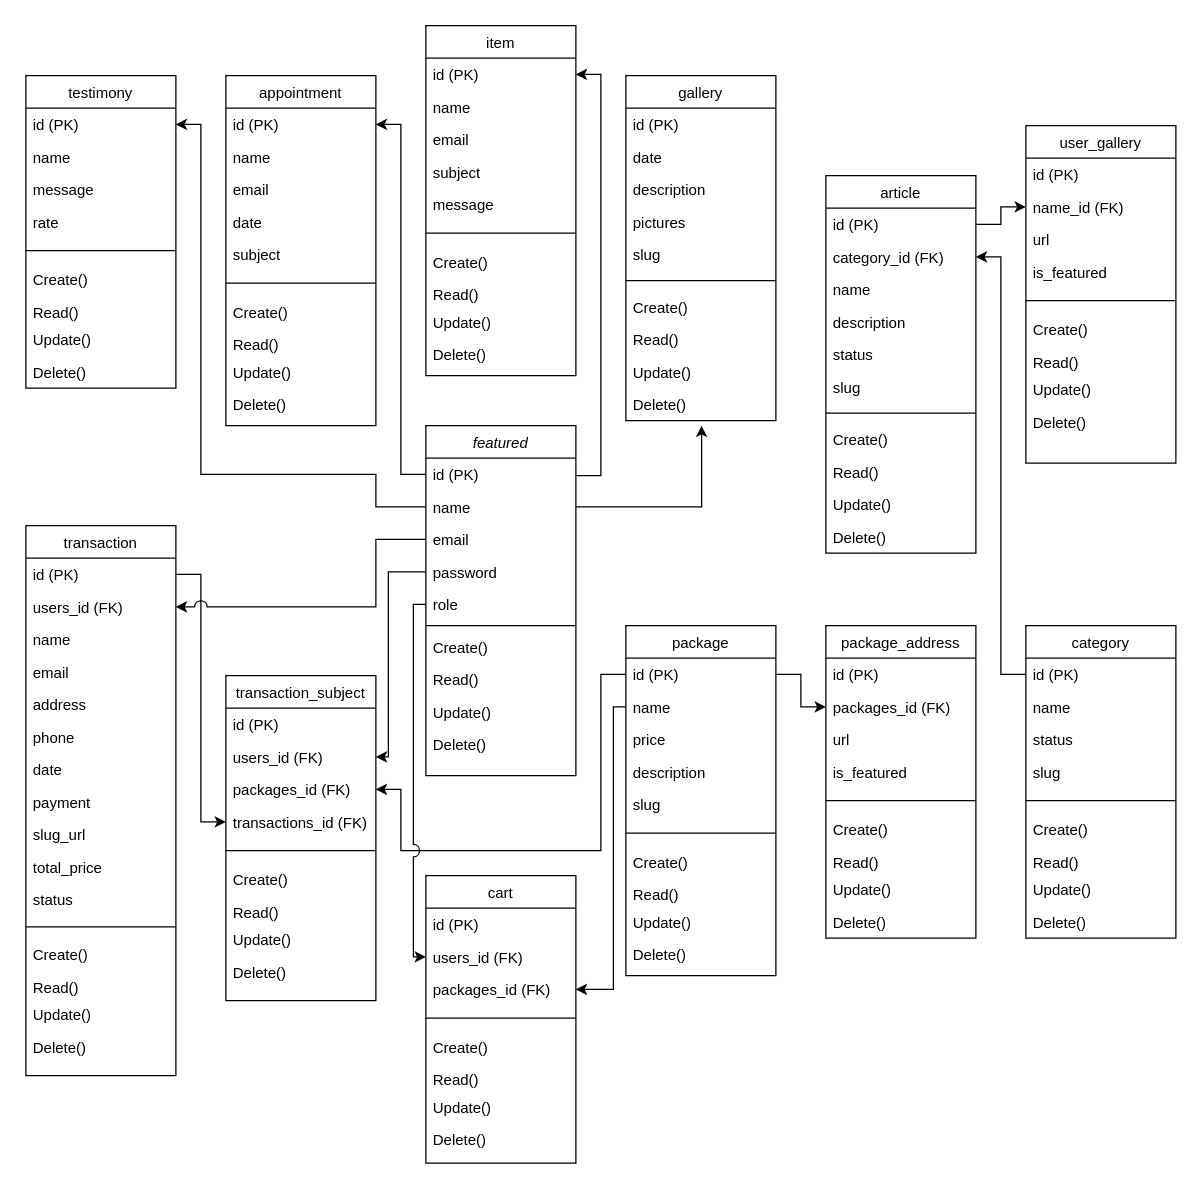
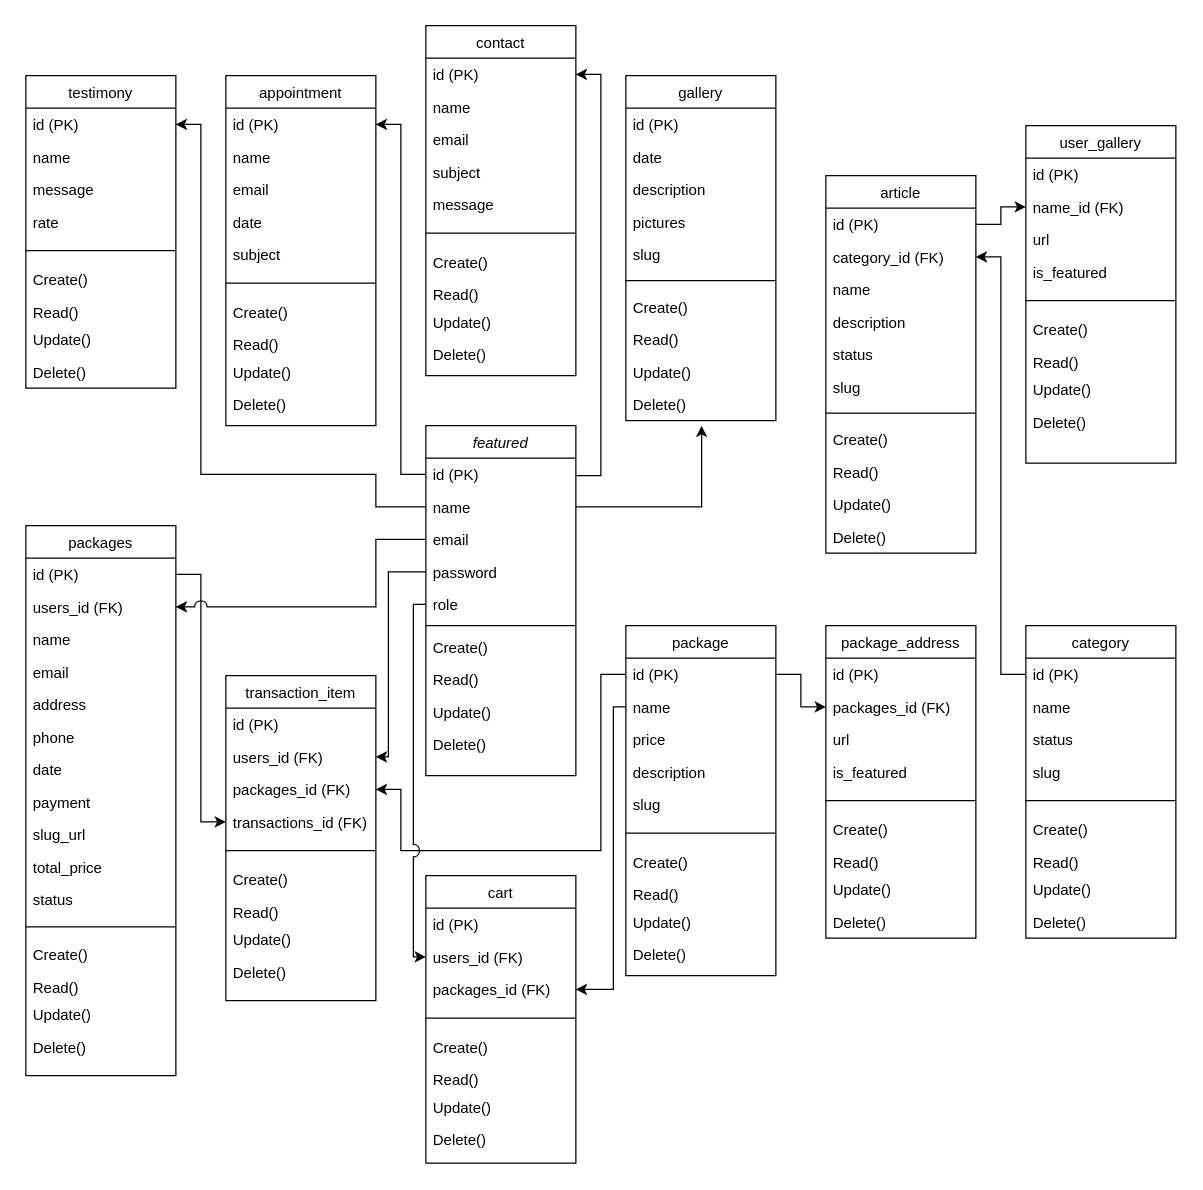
node "item": label "item" -> "contact"
node "transaction": label "transaction" -> "packages"
node "transaction_subject": label "transaction_subject" -> "transaction_item"
